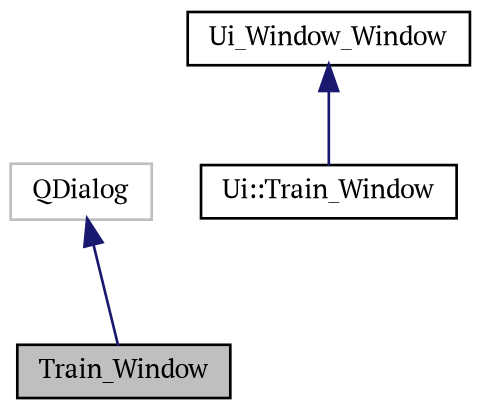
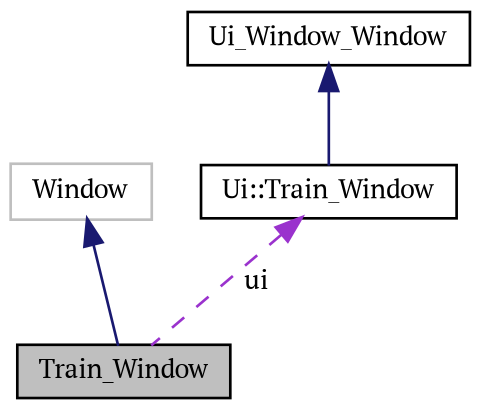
node "QDialog": label "QDialog" -> "Window"
edge "Train_Window" -> "Ui::Train_Window": added, label "ui"
